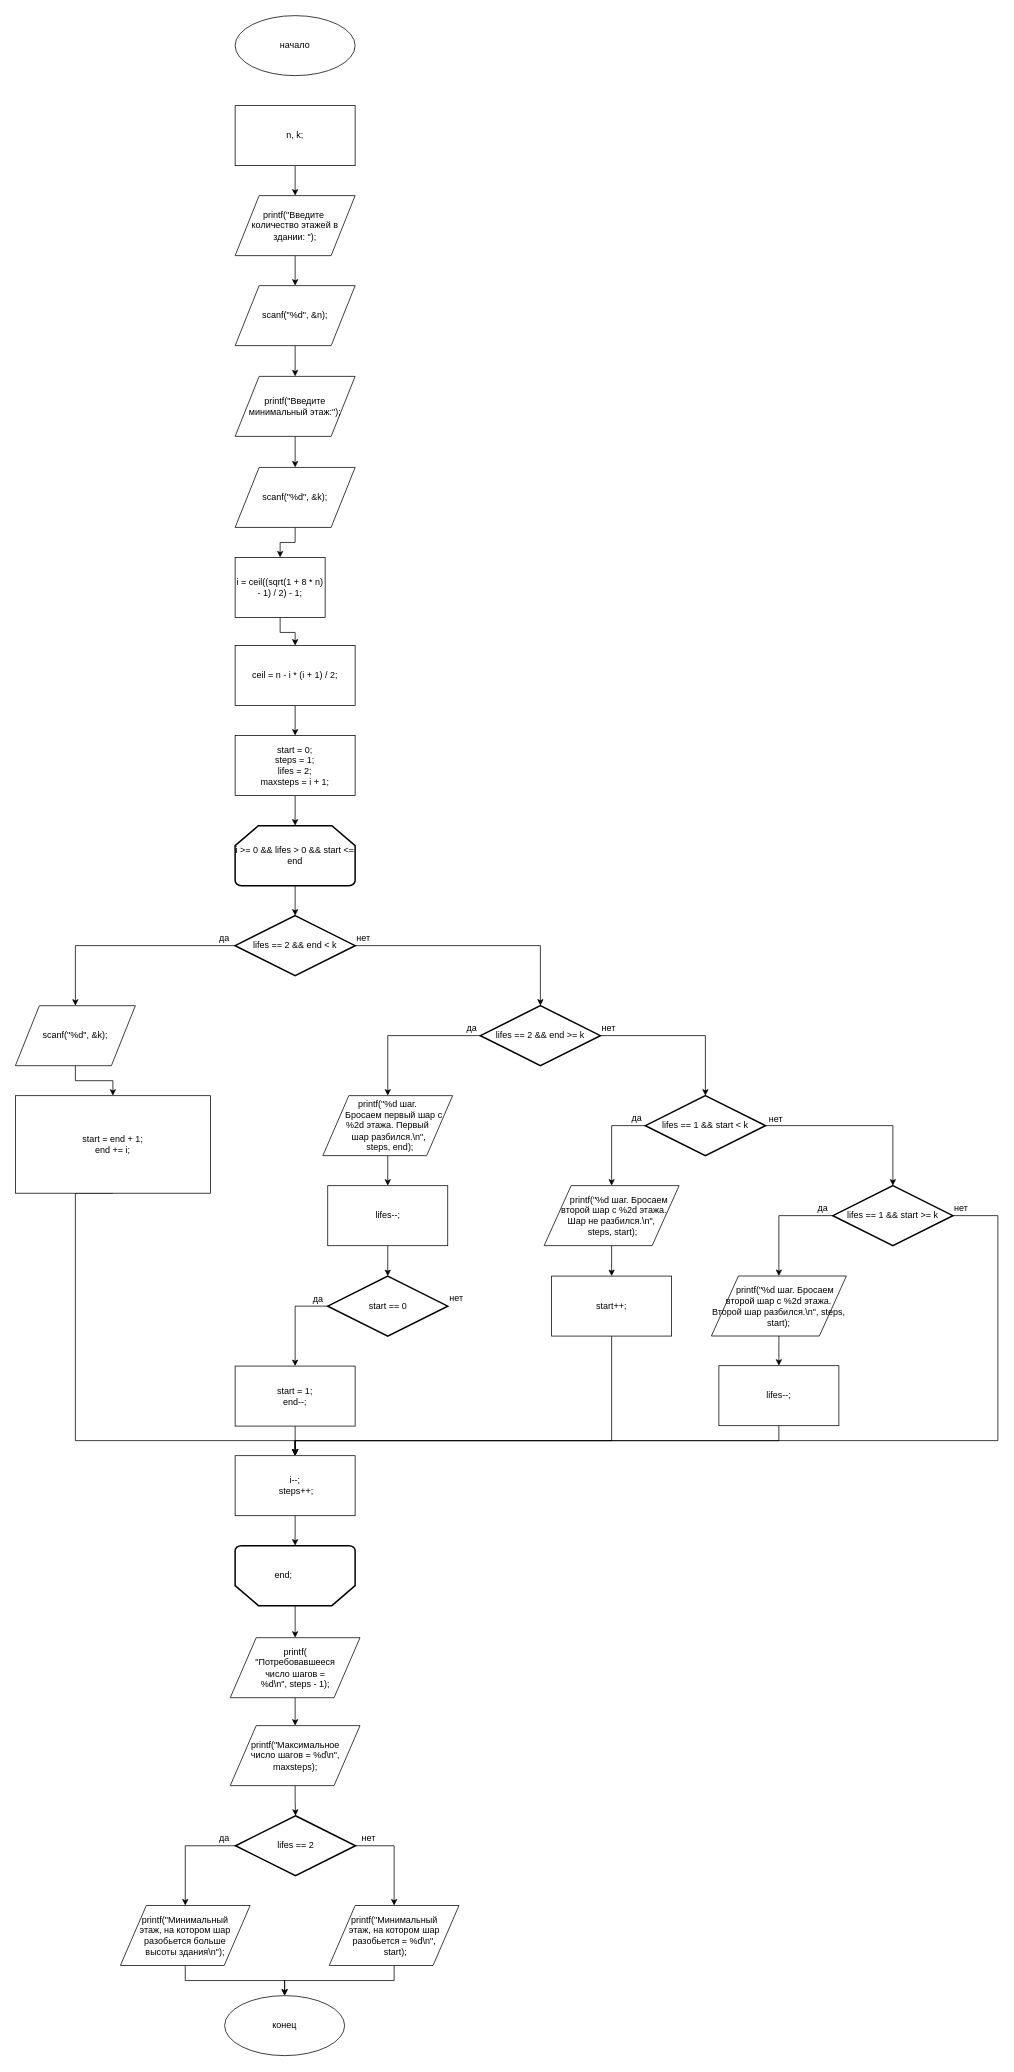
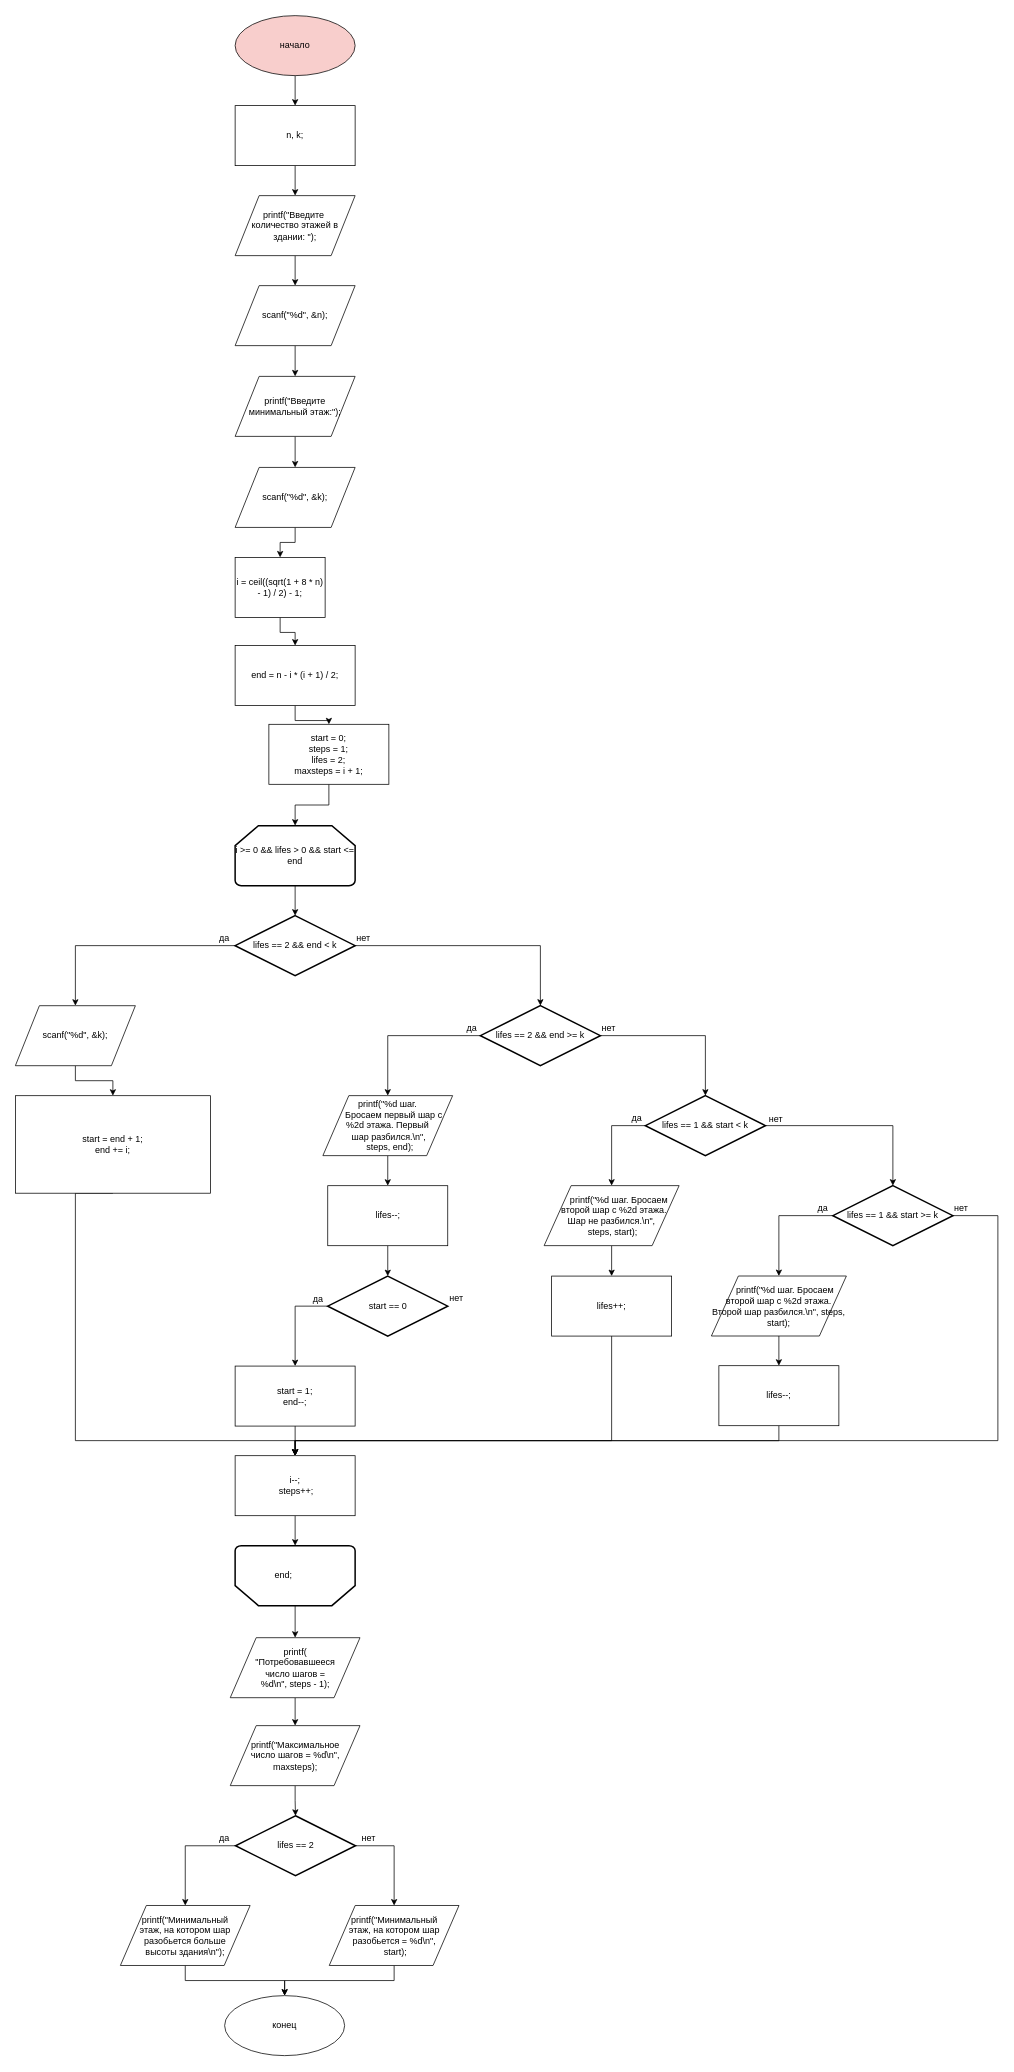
node "начало": fillcolor #ffffff -> #f8cecc
edge "начало" -> "n, k;": added
node "ceil = n - i * (i + 1) / 2;": label "ceil = n - i * (i + 1) / 2;" -> "end = n - i * (i + 1) / 2;"
node "start = 0; steps = 1; lifes = 2; maxsteps = i + 1;": moved (295, 765) -> (329, 754)
node "start++;": label "start++;" -> "lifes++;"
